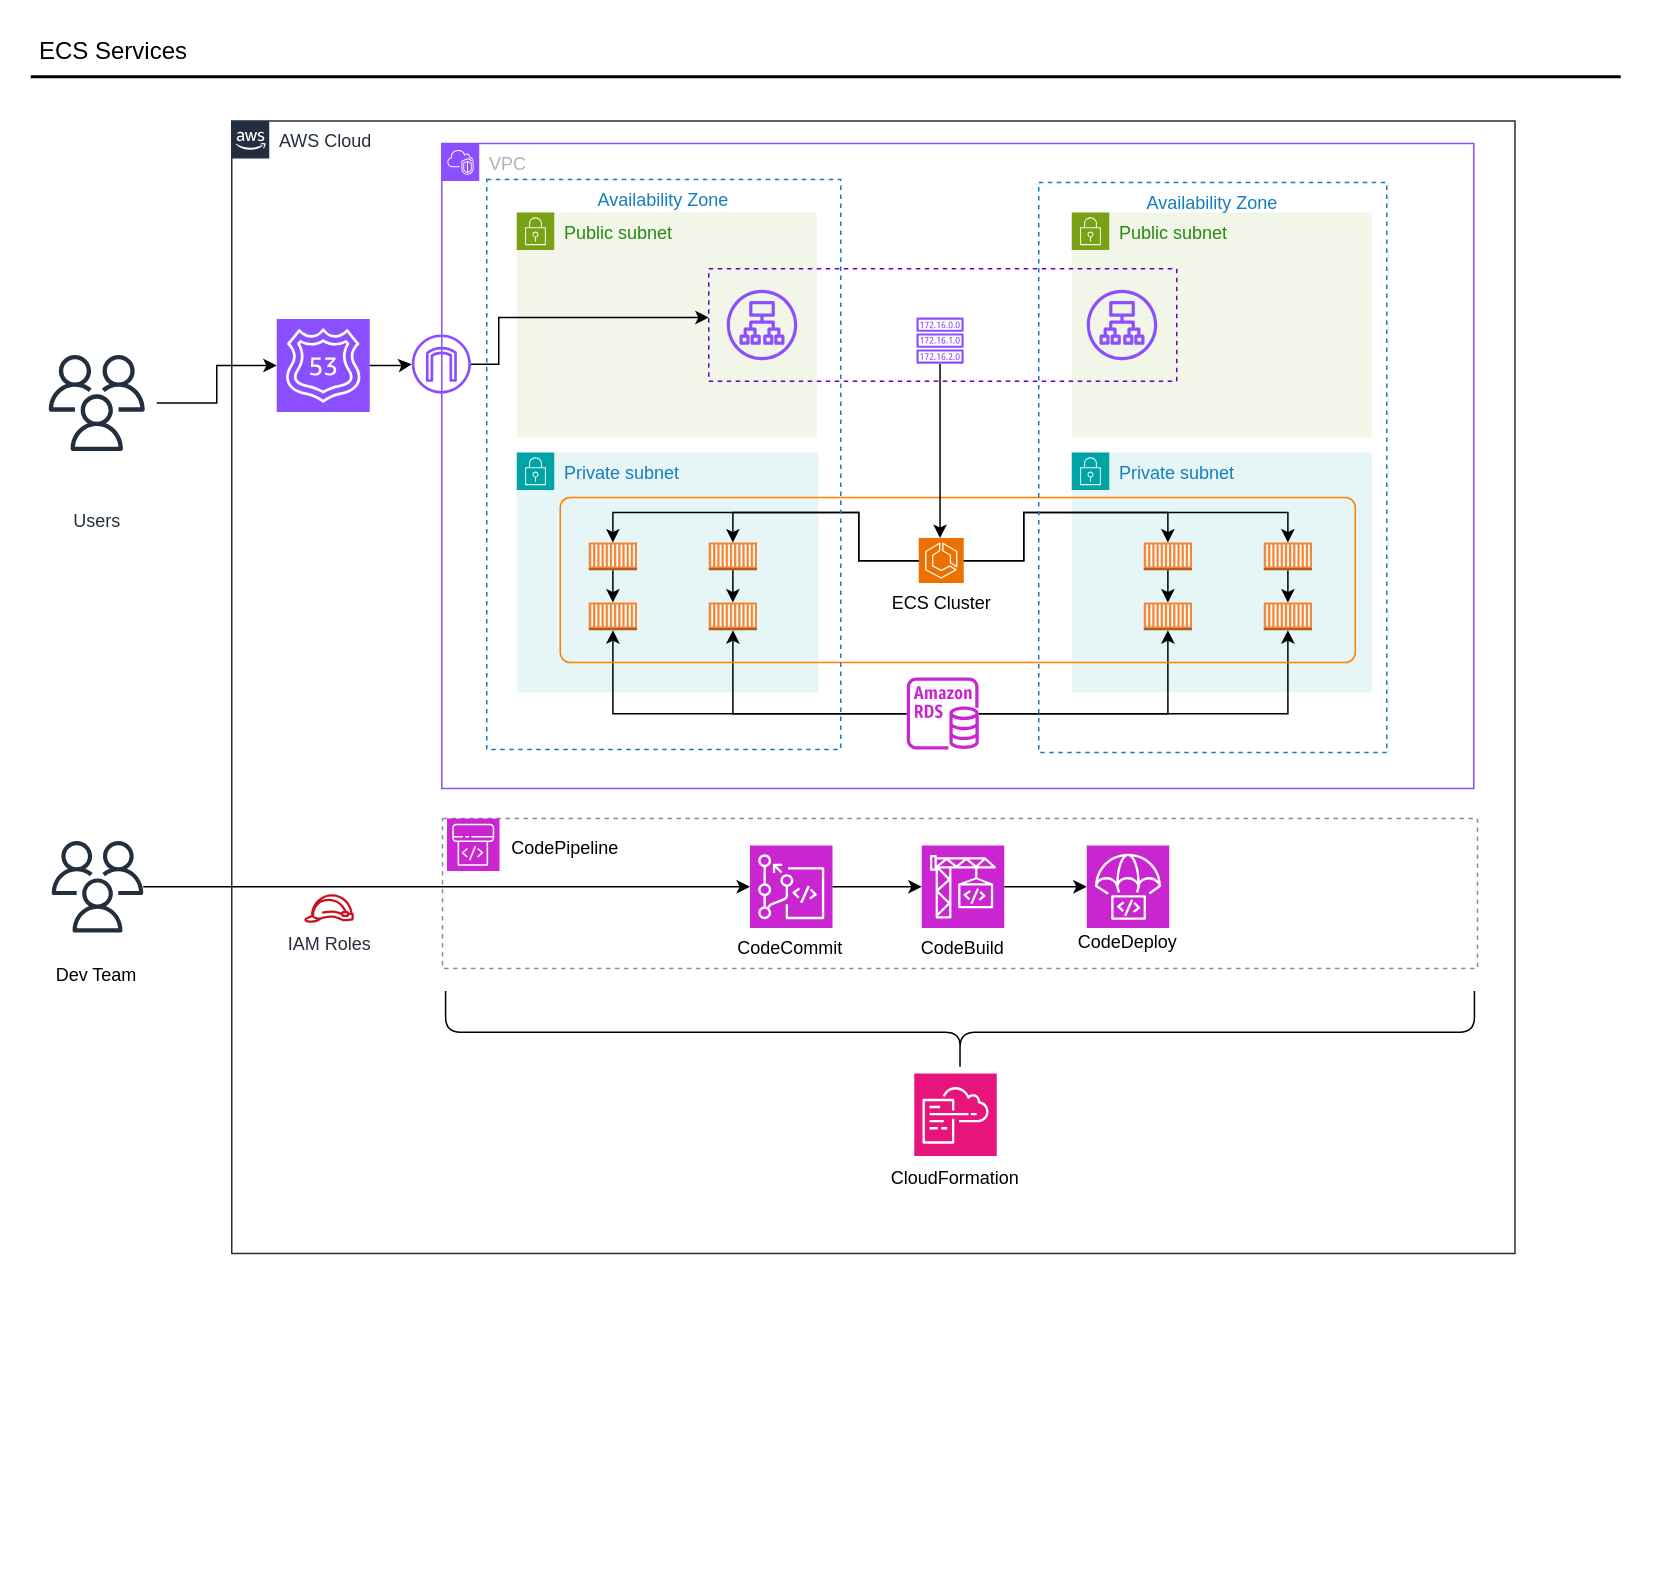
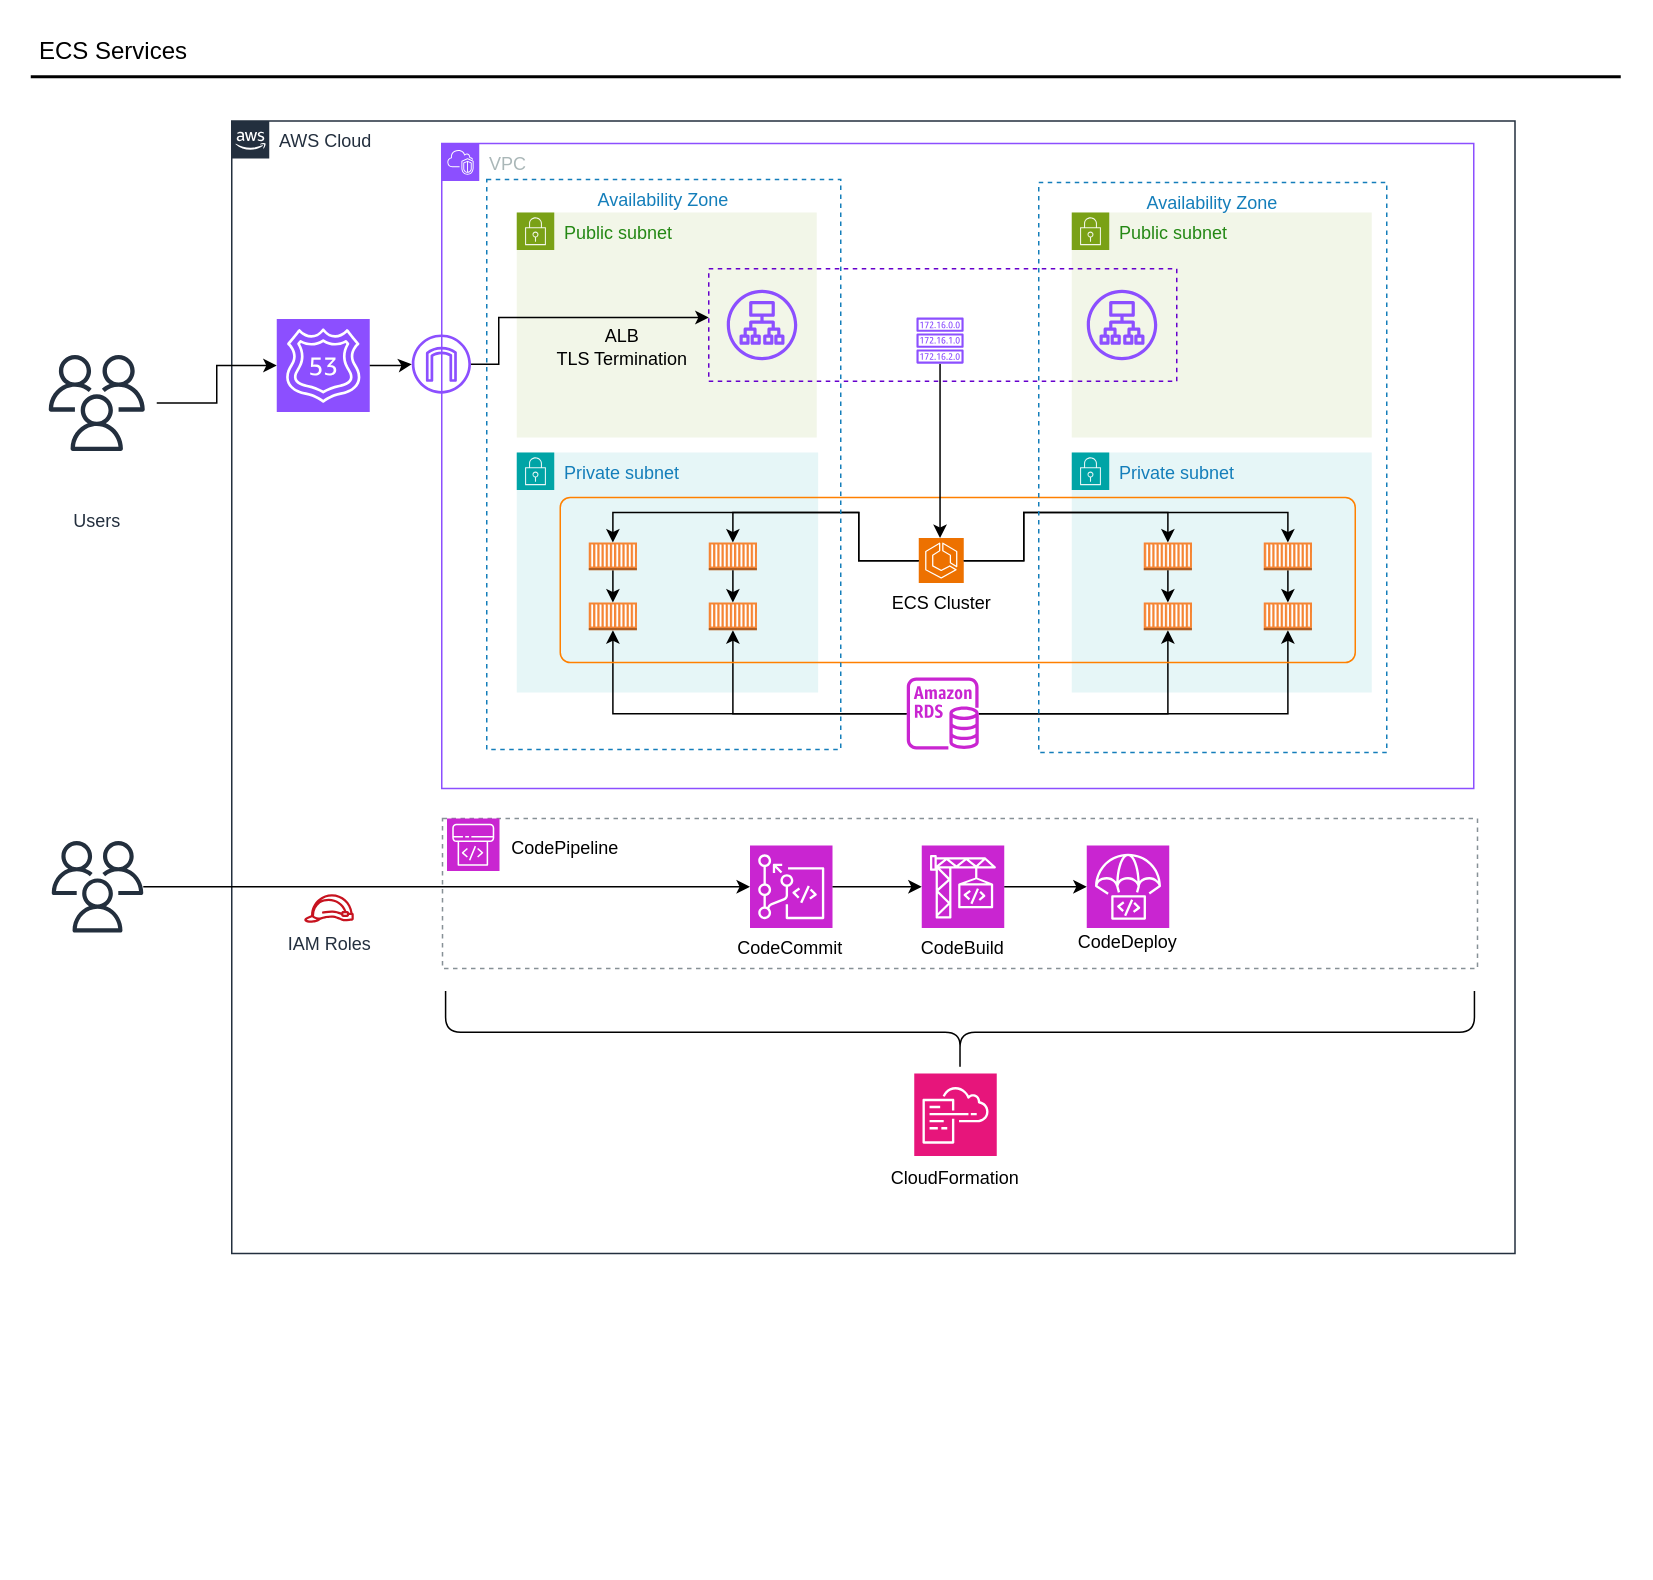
node "ALB TLS Termination": added
node "Dev Team": removed
